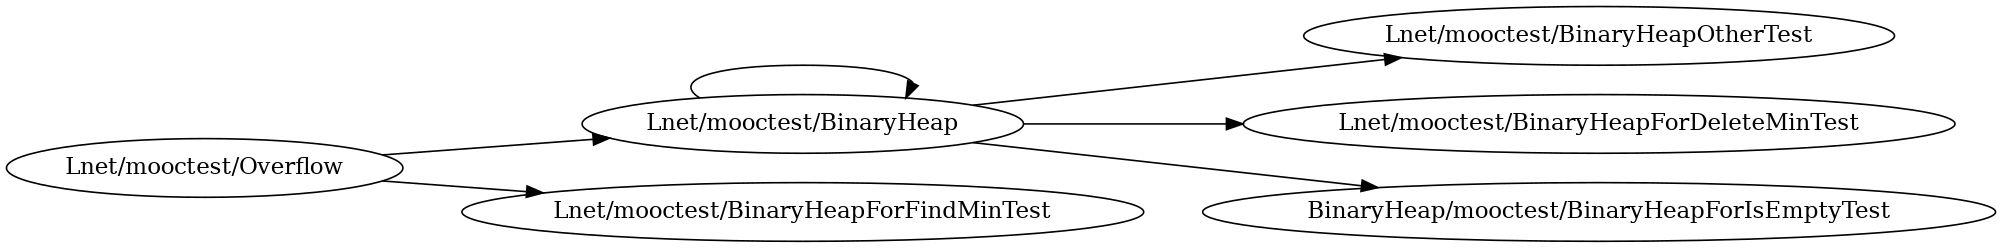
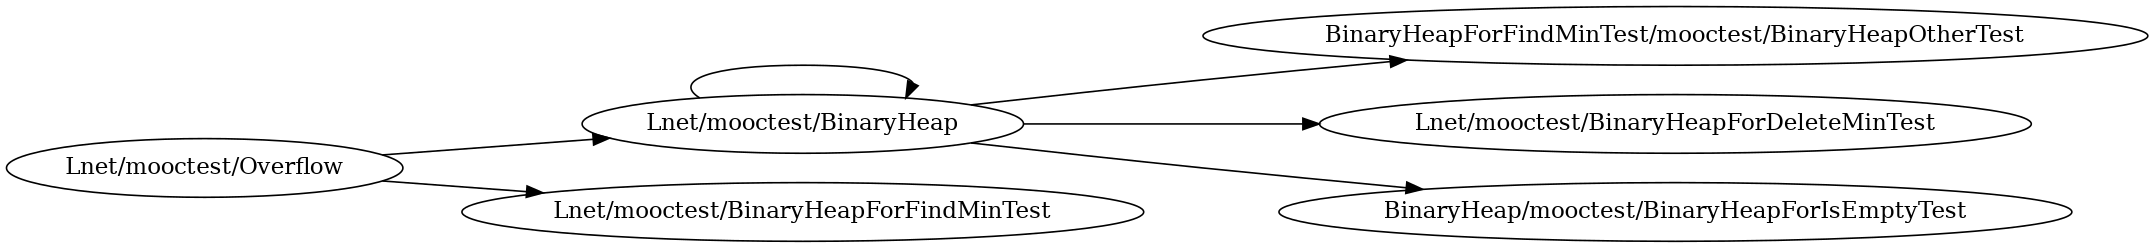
node "Lnet/mooctest/BinaryHeapOtherTest": label "Lnet/mooctest/BinaryHeapOtherTest" -> "BinaryHeapForFindMinTest/mooctest/BinaryHeapOtherTest"
